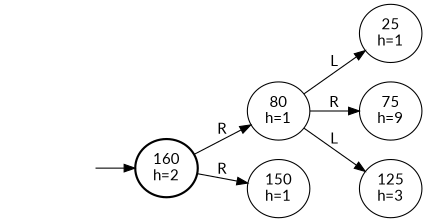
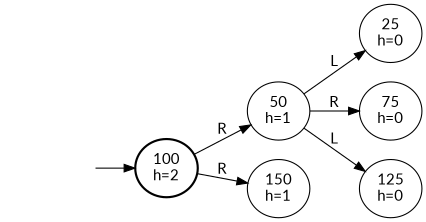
node "25 h=1": label "25 h=1" -> "25 h=0"
node "80 h=1": label "80 h=1" -> "50 h=1"
node "75 h=9": label "75 h=9" -> "75 h=0"
node "160 h=2": label "160 h=2" -> "100 h=2"
node "125 h=3": label "125 h=3" -> "125 h=0"
